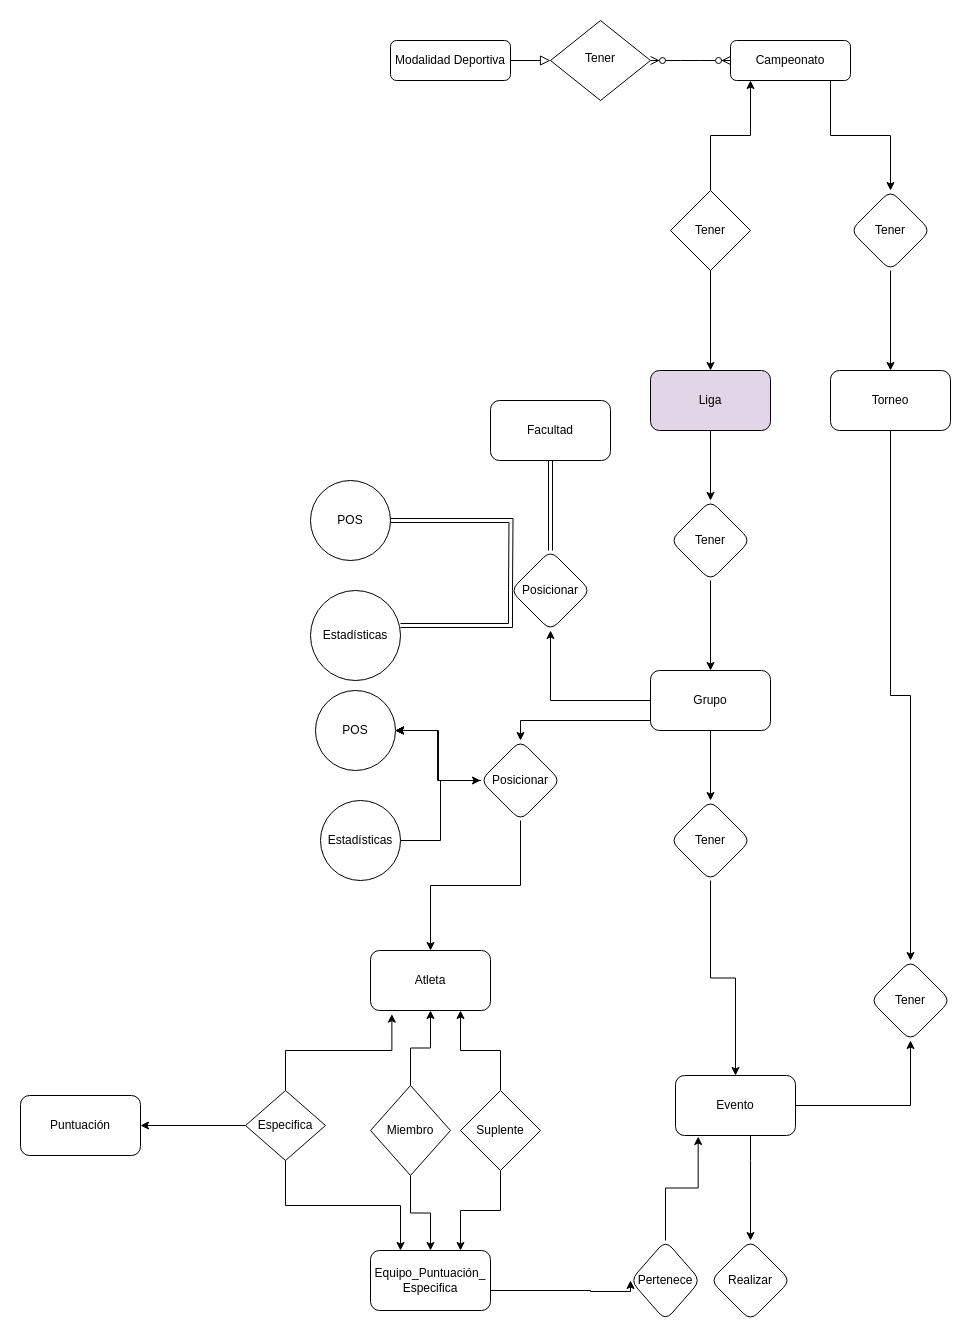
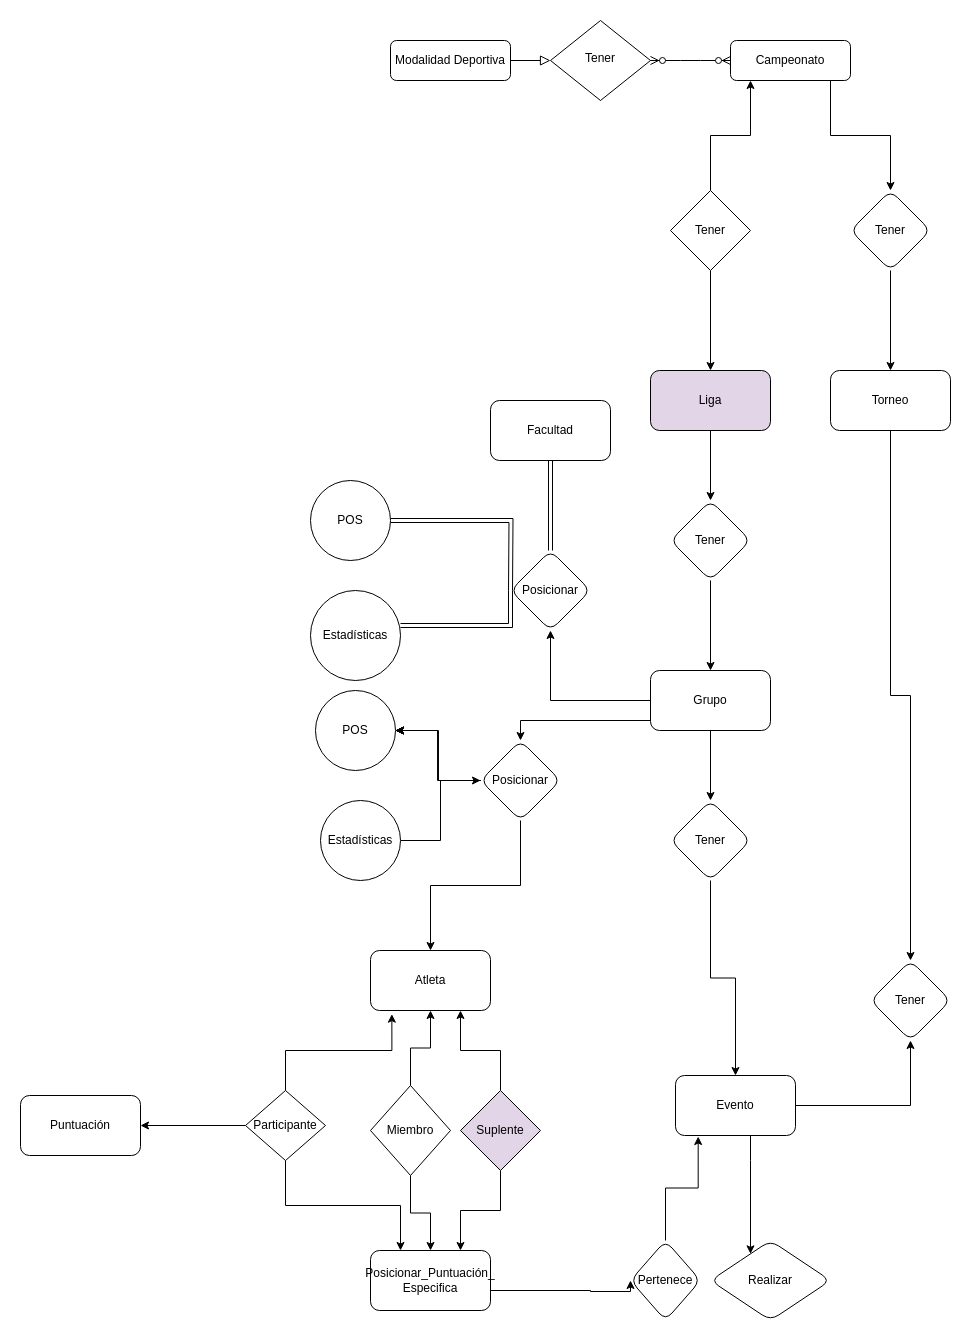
node "Especifica": label "Especifica" -> "Participante"
node "Suplente": fillcolor #ffffff -> #e1d5e7
node "Equipo_Puntuación_ Especifica": label "Equipo_Puntuación_ Especifica" -> "Posicionar_Puntuación_ Especifica"
node "Realizar": size 80x80 -> 120x80
